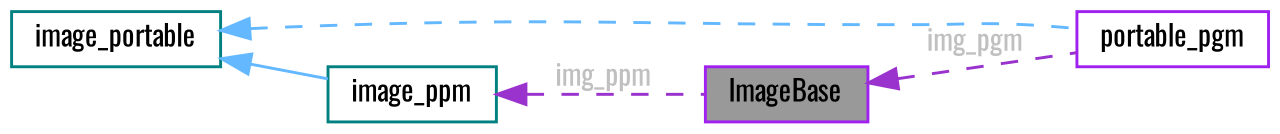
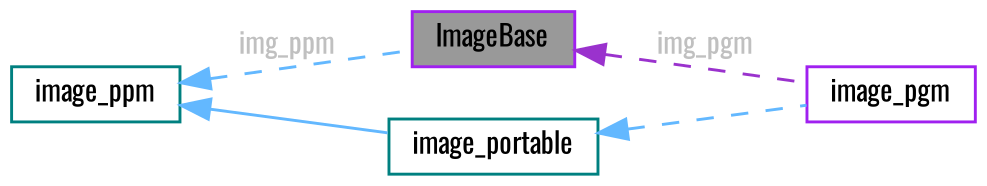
node "portable_pgm": label "portable_pgm" -> "image_pgm"
edge "image_ppm" -> "image_portable": reversed
edge "ImageBase" -> "image_ppm": color darkorchid3 -> steelblue1
